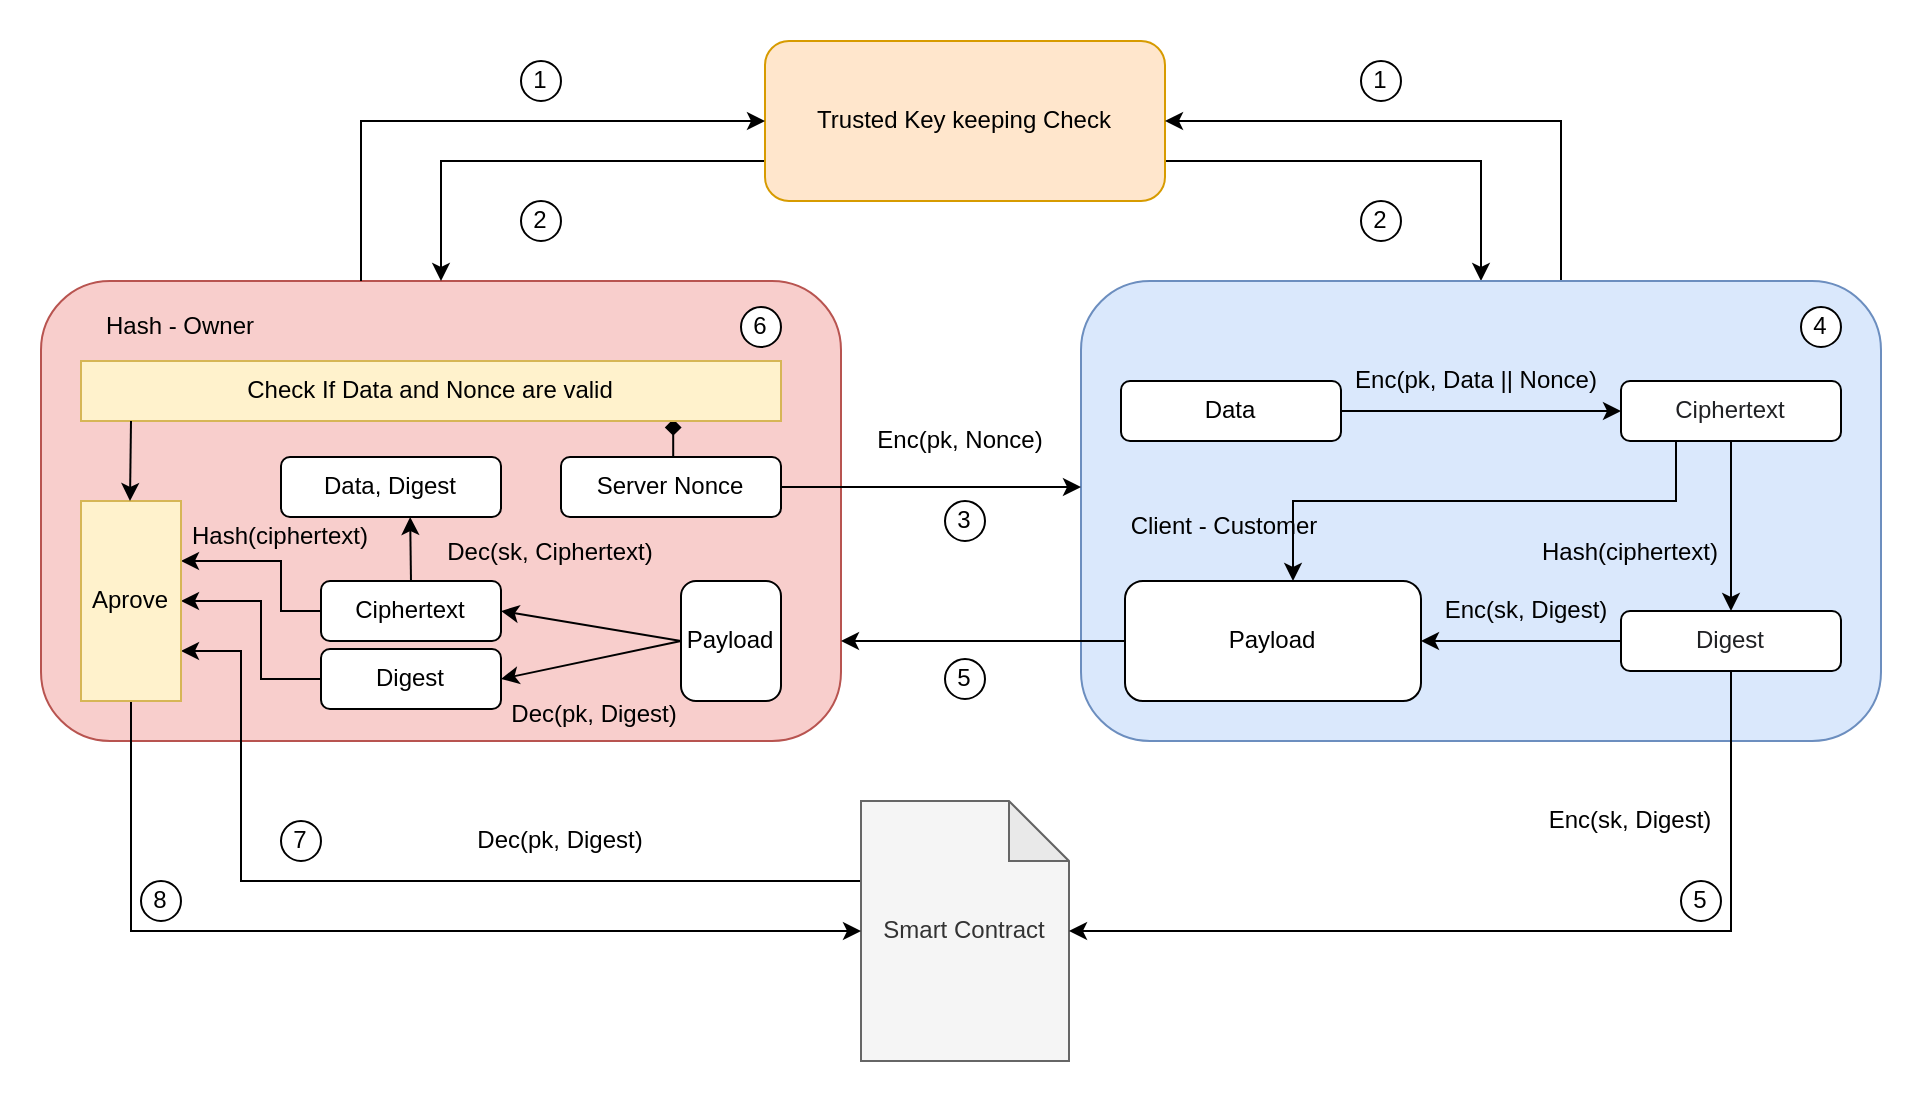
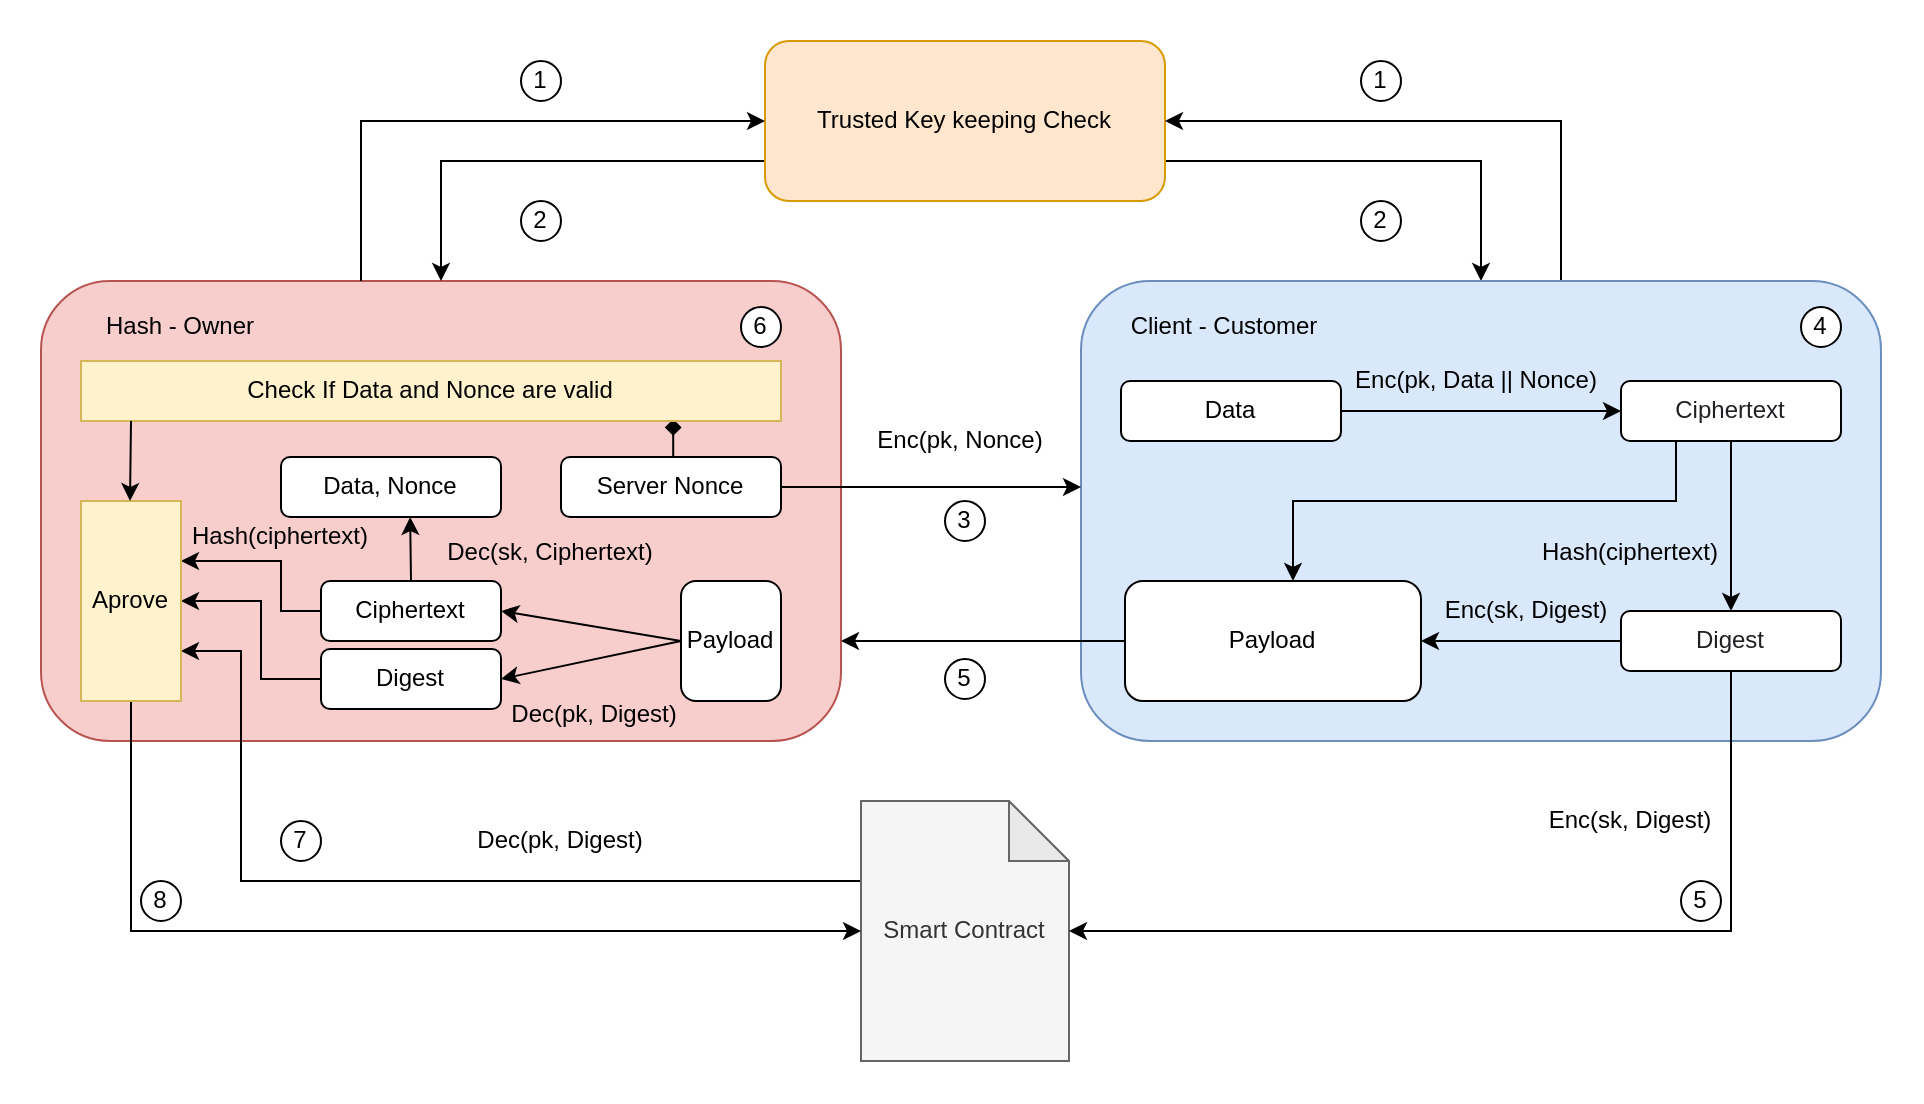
node "Data, Digest": label "Data, Digest" -> "Data, Nonce"
node "Client - Customer": moved (1225, 527) -> (1225, 327)
